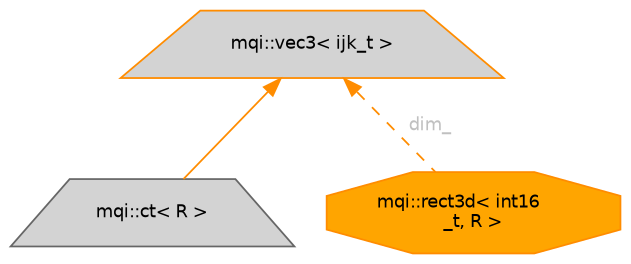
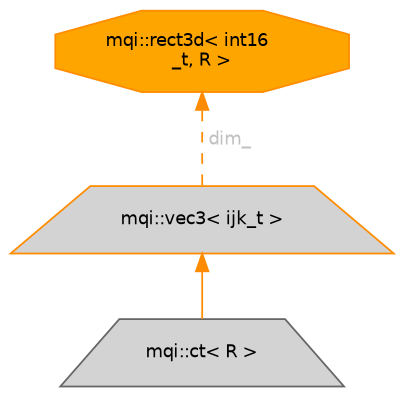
edge "mqi::rect3d< int16 _t, R >" -> "mqi::vec3< ijk_t >": reversed
